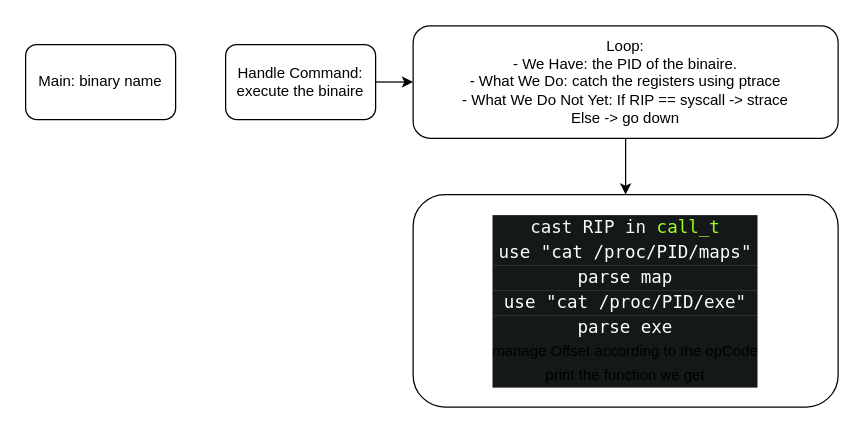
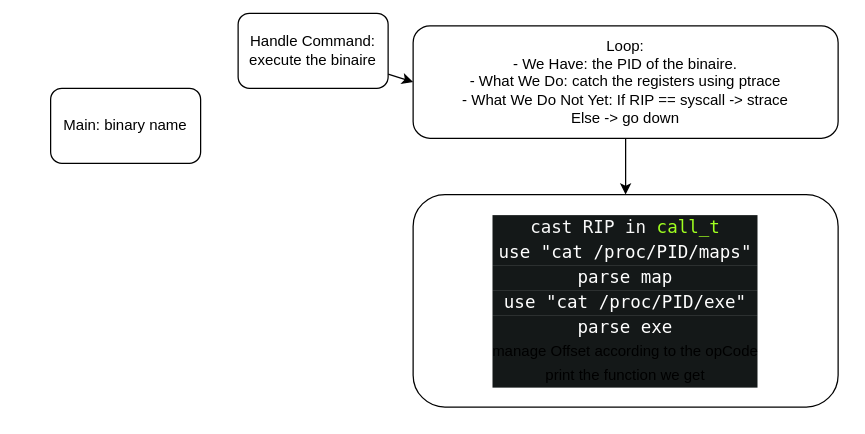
node "Main: binary name": moved (101, 82) -> (126, 126)
node "Handle Command: execute the binaire": moved (301, 82) -> (313, 51)
